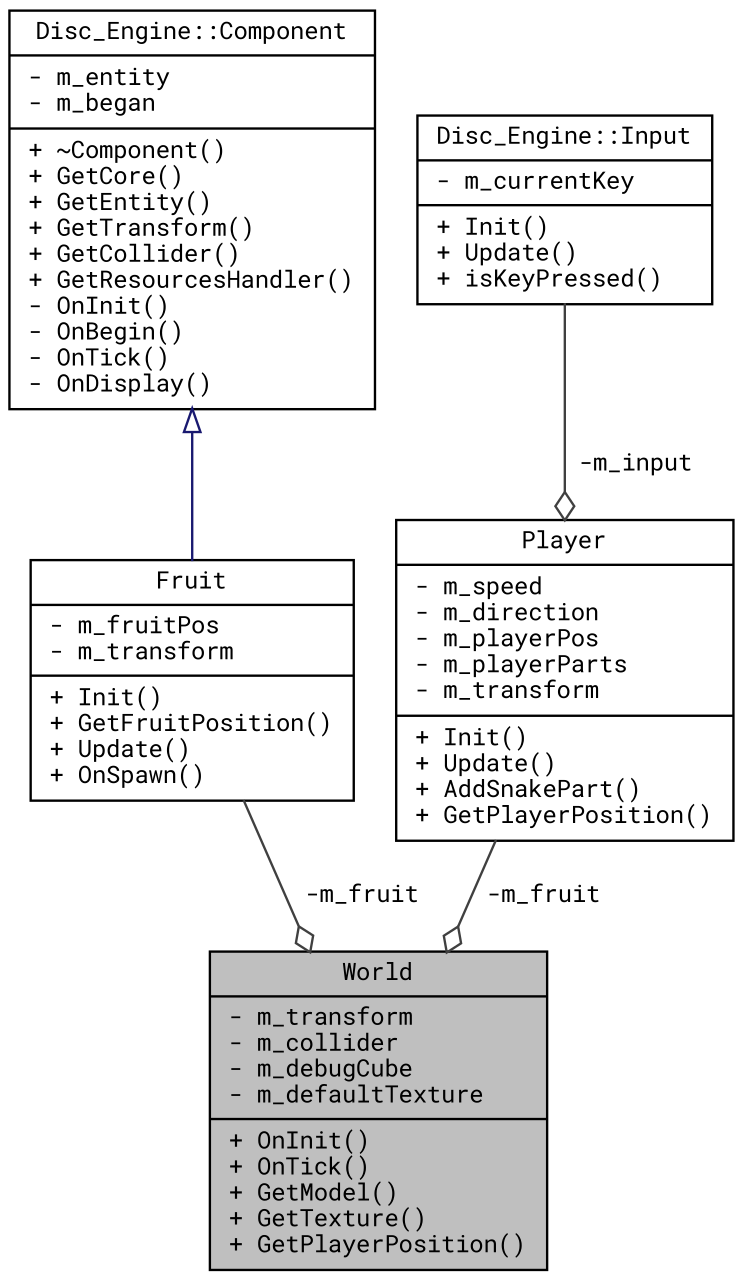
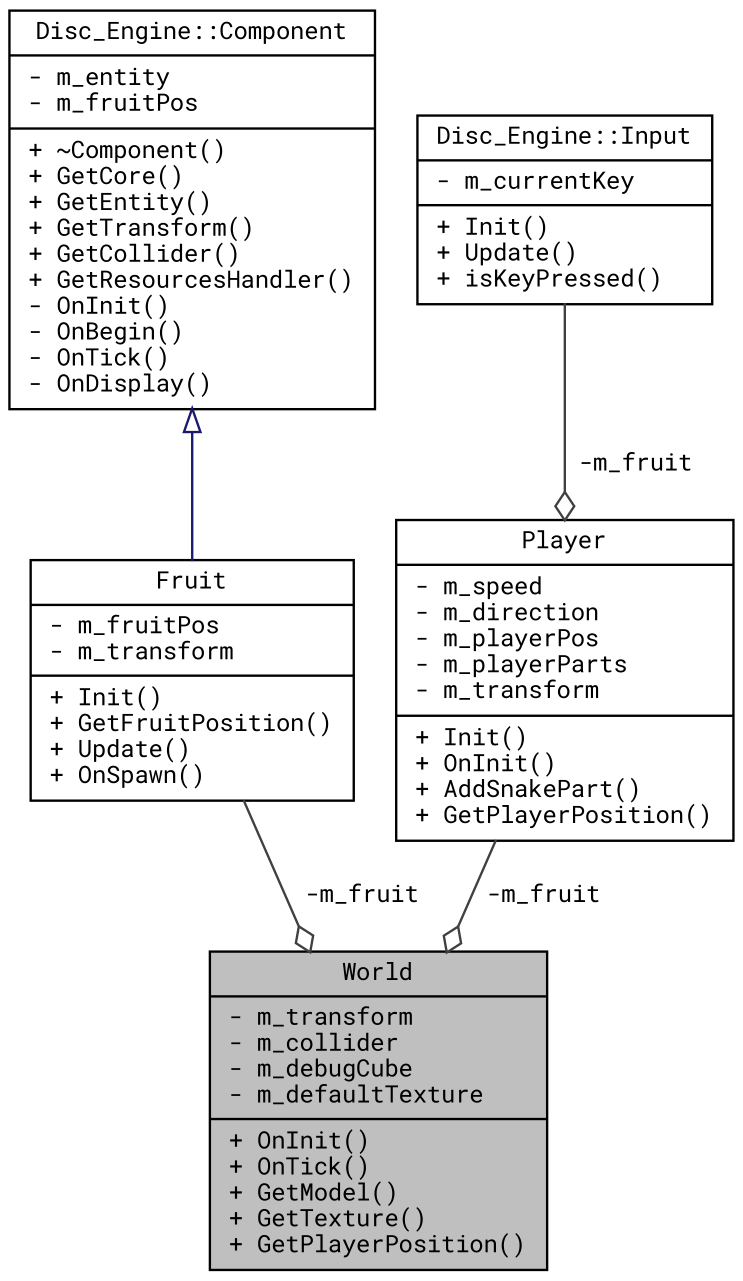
node "Disc_Engine::Component": text "- m_began" -> "- m_fruitPos"
edge "Disc_Engine::Input" -> "Player": label " -m_input" -> " -m_fruit"
node "Player": text "+ Update()" -> "+ OnInit()"
